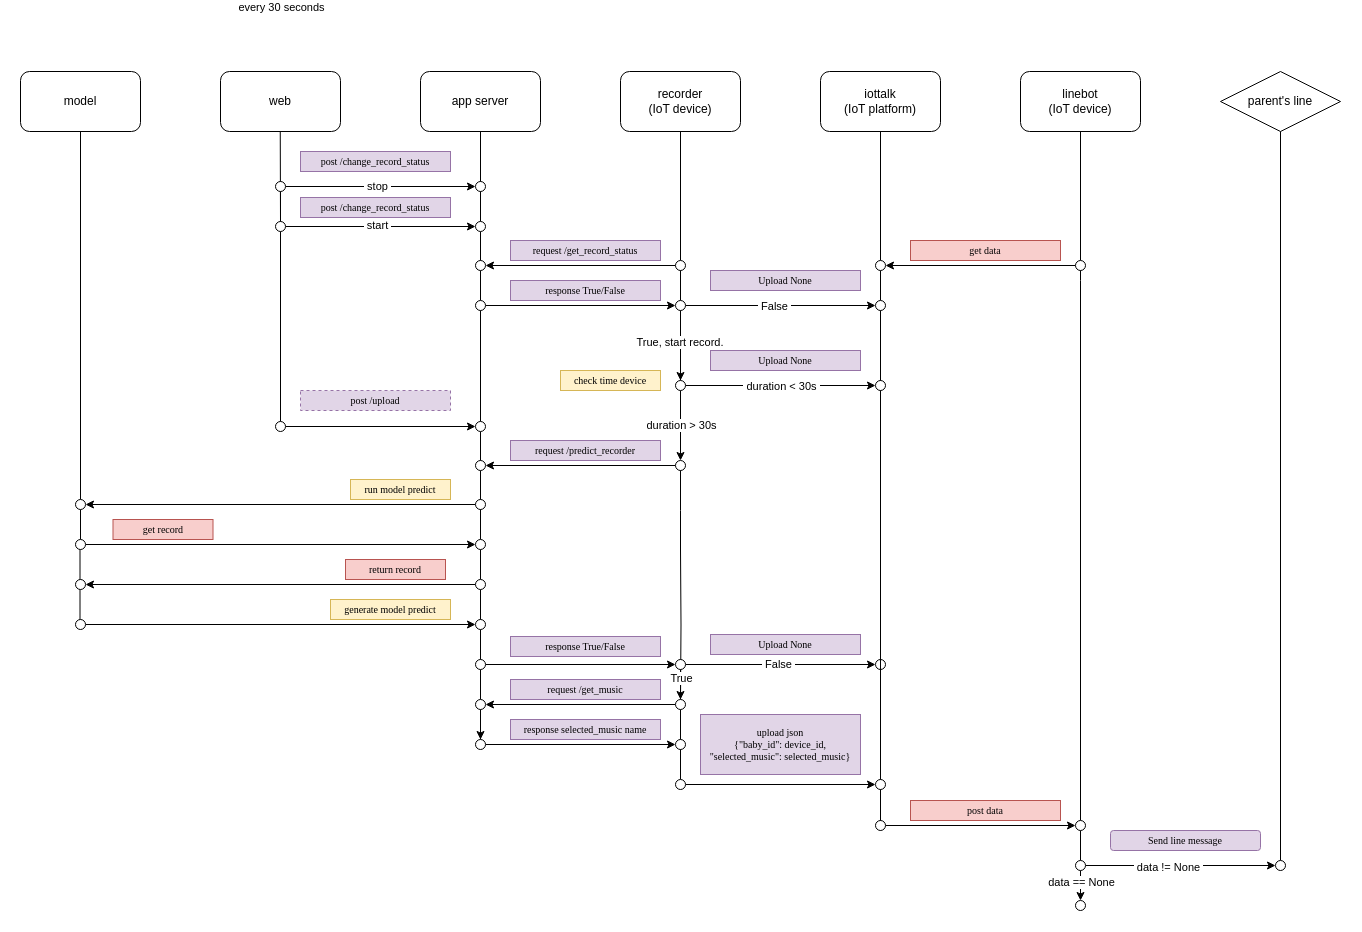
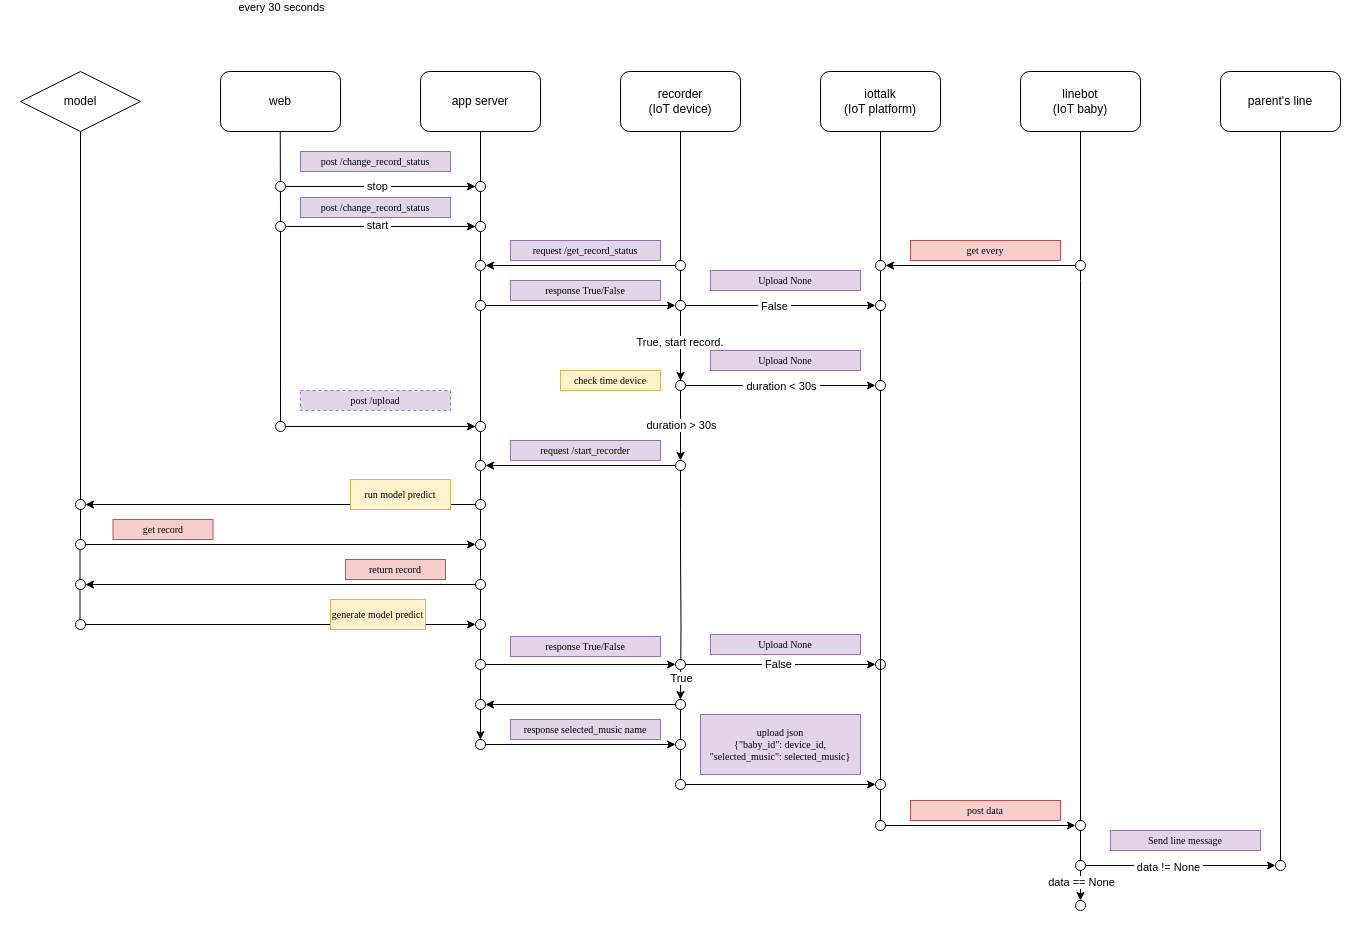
node "model": shape rounded rectangle -> diamond
node "linebot (IoT device)": label "linebot (IoT device)" -> "linebot (IoT baby)"
node "parent's line": shape diamond -> rounded rectangle
node "get data": label "get data" -> "get every"
node "request /predict_recorder": label "request /predict_recorder" -> "request /start_recorder"
node "run model predict": size 100x20 -> 100x30
node "generate model predict": size 120x20 -> 95x30
node "request /get_music": removed
node "Send line message": shape rounded rectangle -> rectangle
